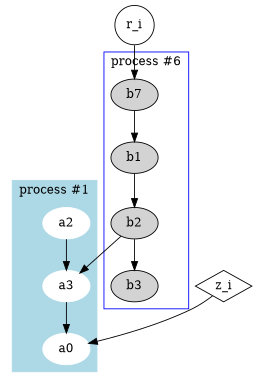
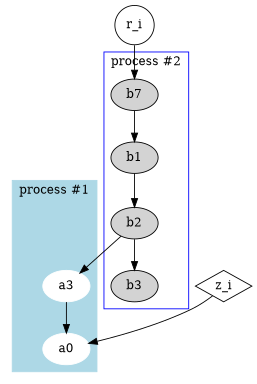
cluster "process #6": label "process #6" -> "process #2"
node "a2": removed
